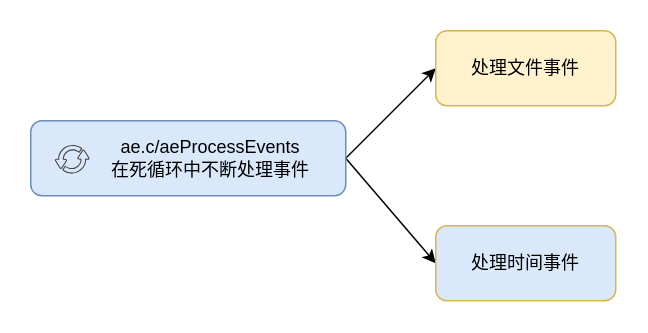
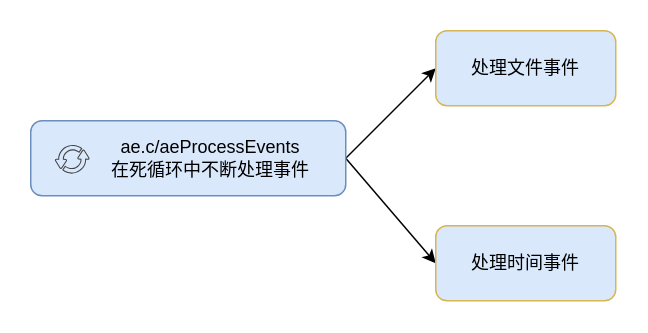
node "处理文件事件": fillcolor #fff2cc -> #dae8fc
